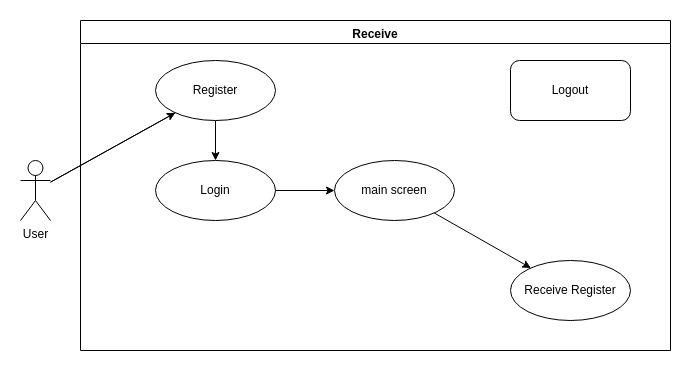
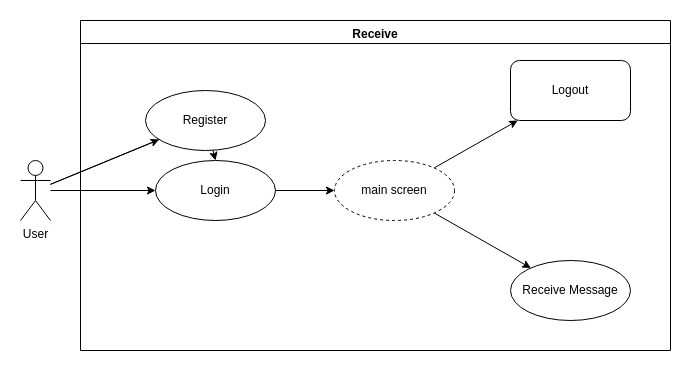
node "Register": moved (216, 91) -> (206, 121)
edge "main screen" -> "Logout": added
edge "User" -> "Login": added
node "main screen": style solid -> dashed
node "Receive Register": label "Receive Register" -> "Receive Message"
